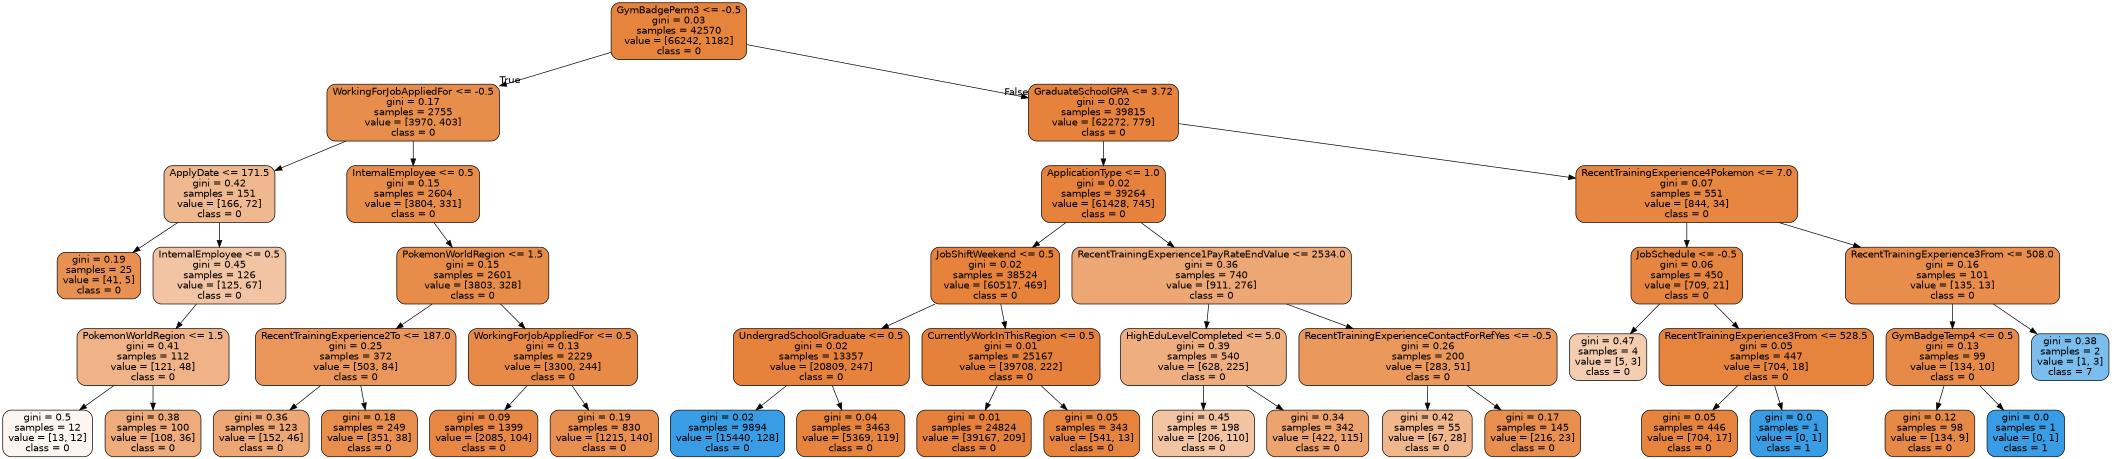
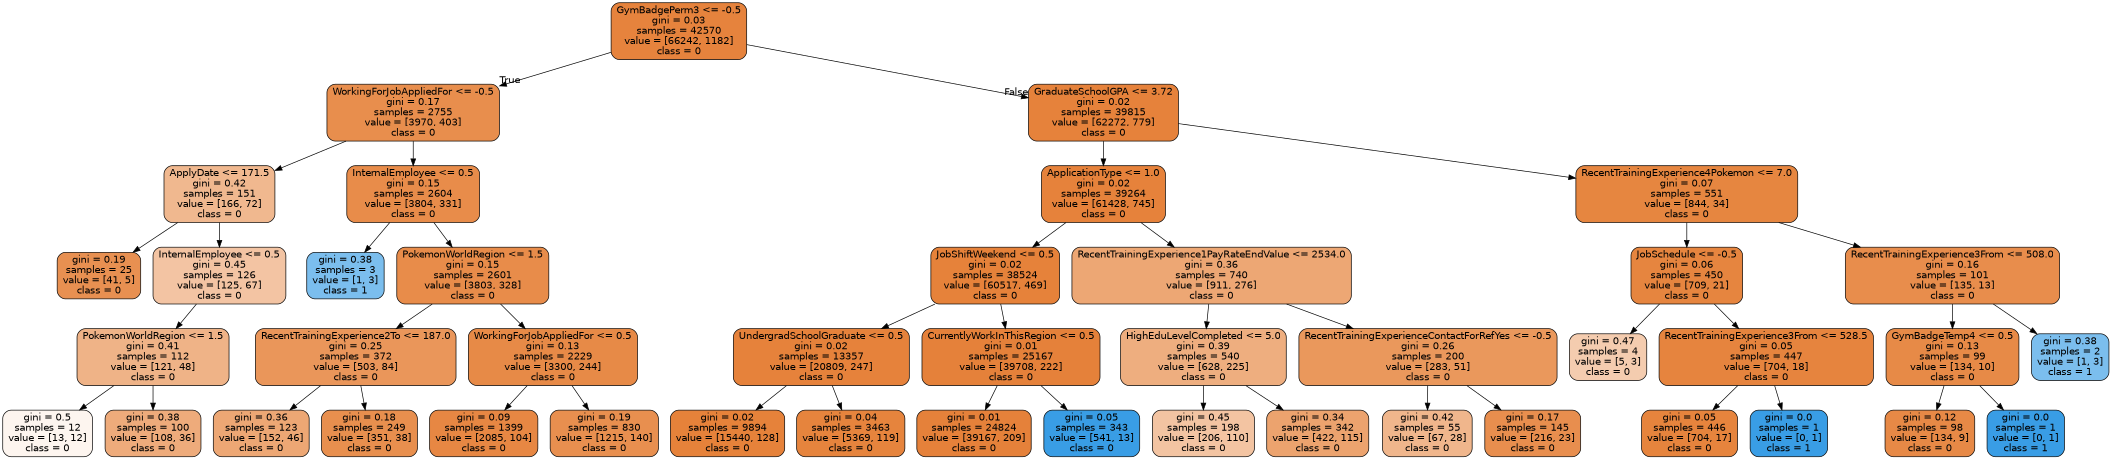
node "gini = 0.38 samples = 3 value = [1, 3] class = 1": added
node "gini = 0.38 samples = 2 value = [1, 3] class = 7": label "gini = 0.38 samples = 2 value = [1, 3] class = 7" -> "gini = 0.38 samples = 2 value = [1, 3] class = 1"
node "gini = 0.02 samples = 9894 value = [15440, 128] class = 0": fillcolor #399de5ff -> #e58139fd
node "gini = 0.05 samples = 343 value = [541, 13] class = 0": fillcolor #e58139f9 -> #399de5ff
